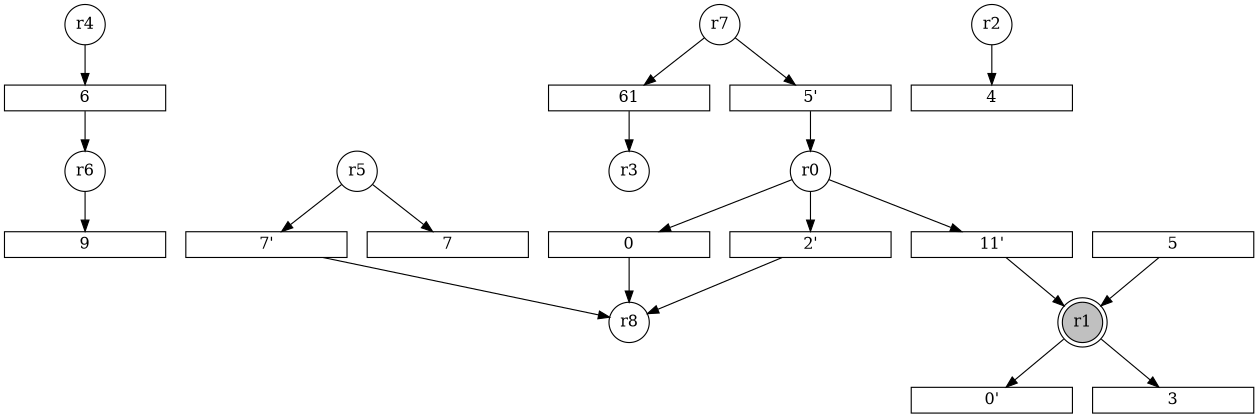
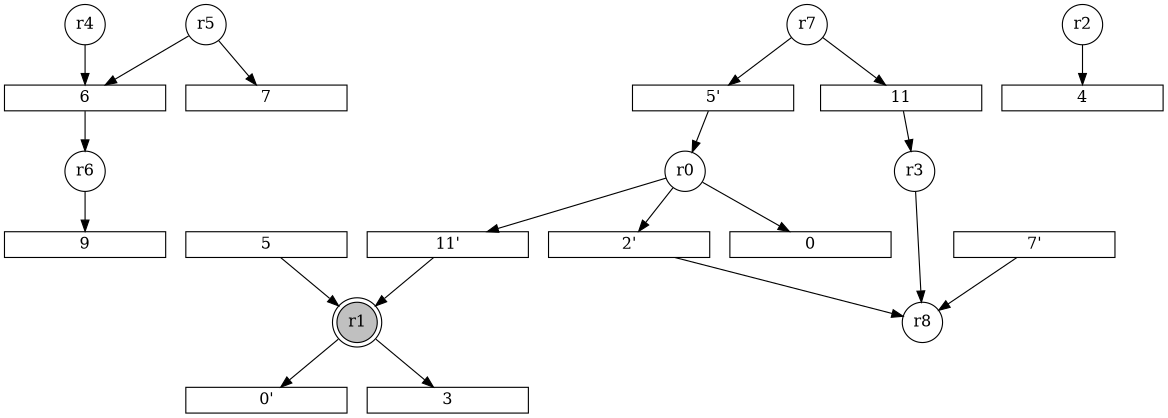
node "61": label "61" -> "11"
edge "r5" -> "7'": now "r5" -> "6"
edge "0" -> "r8": now "r3" -> "r8"
